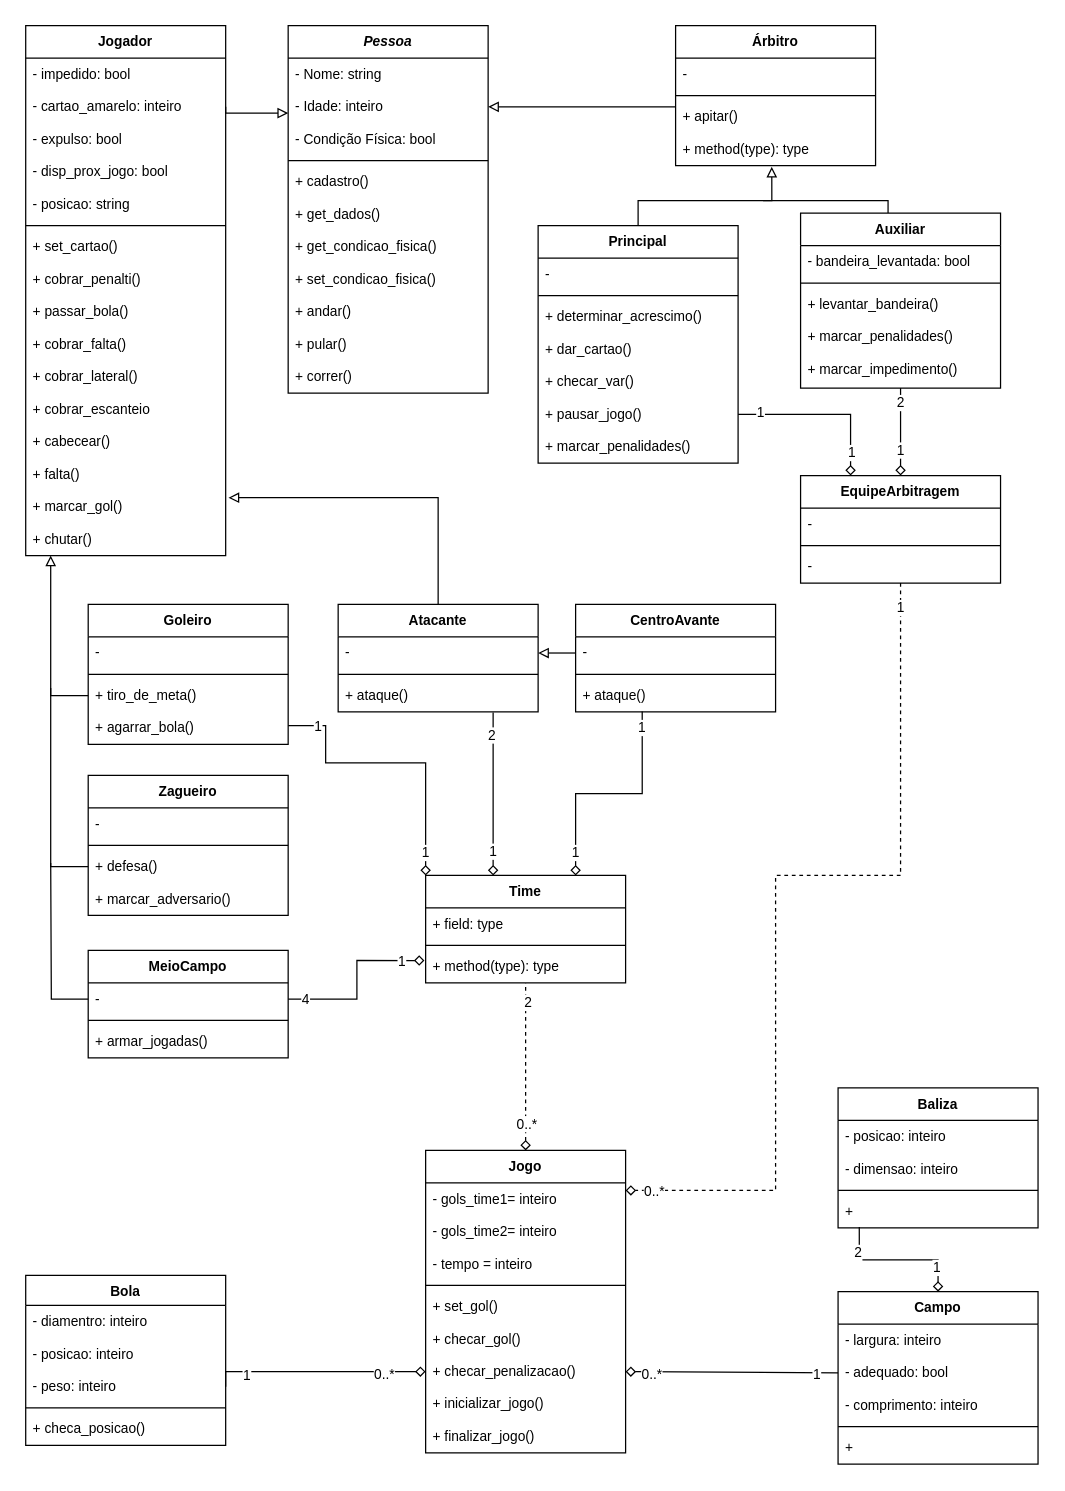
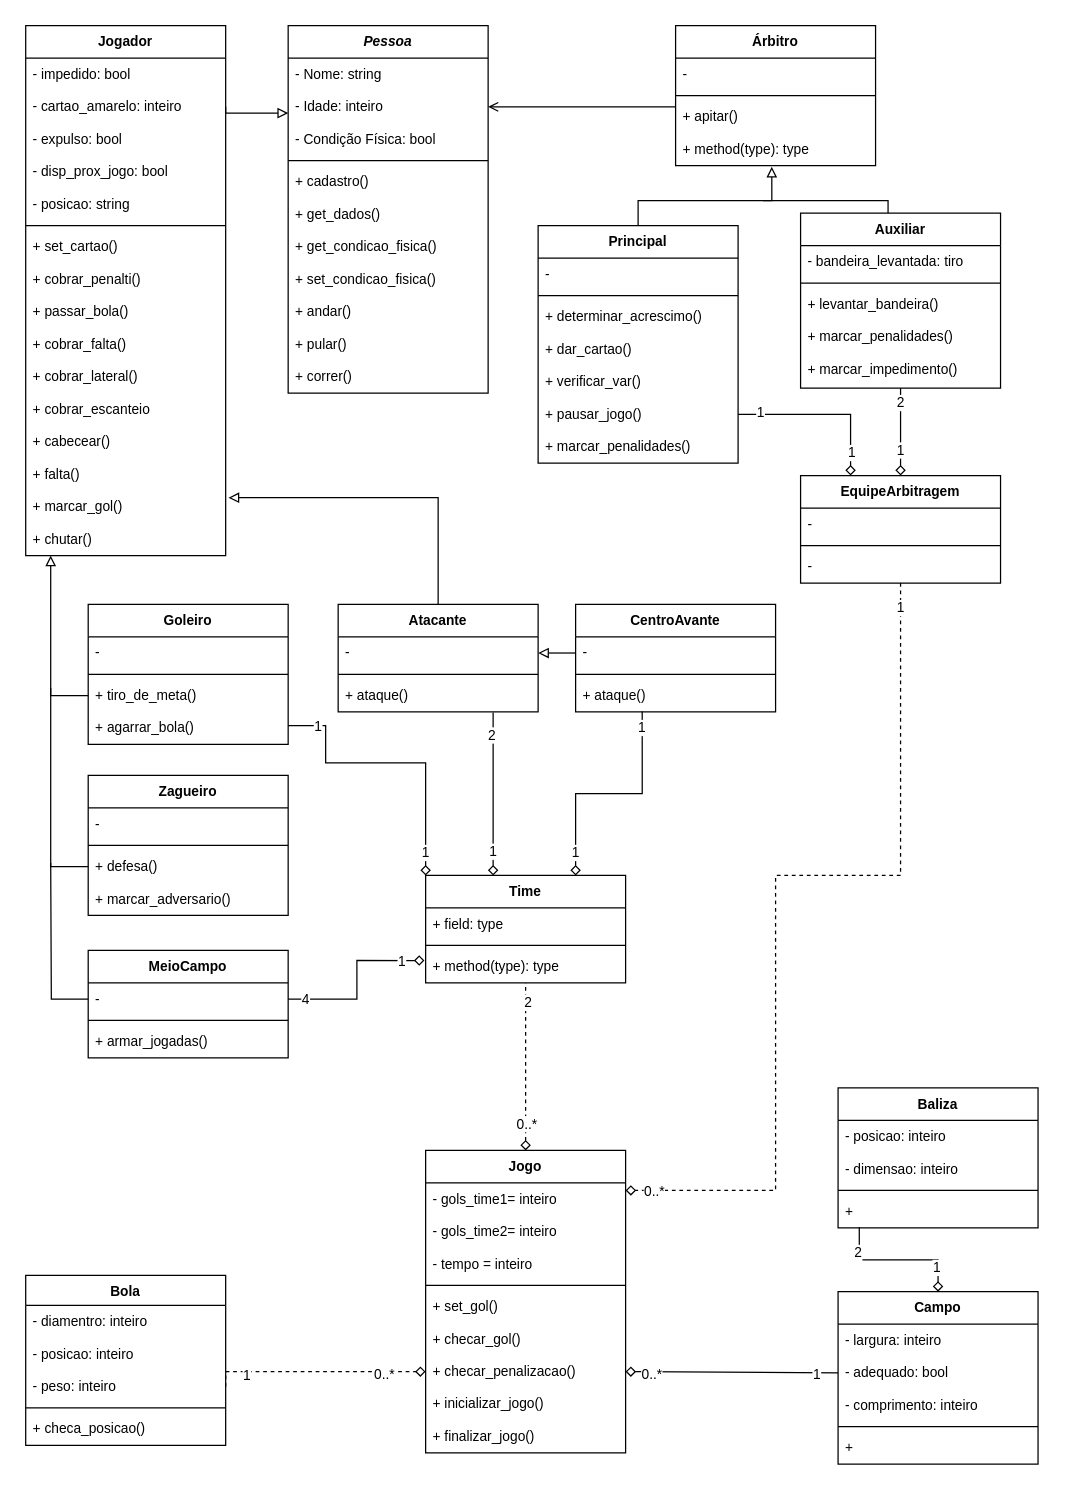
edge "Árbitro" -> "- Idade: inteiro": arrowhead block -> open
node "- bandeira_levantada: bool": label "- bandeira_levantada: bool" -> "- bandeira_levantada: tiro"
node "+ checar_var()": label "+ checar_var()" -> "+ verificar_var()"
edge "- peso: inteiro" -> "+ checar_penalizacao()": style solid -> dashed
